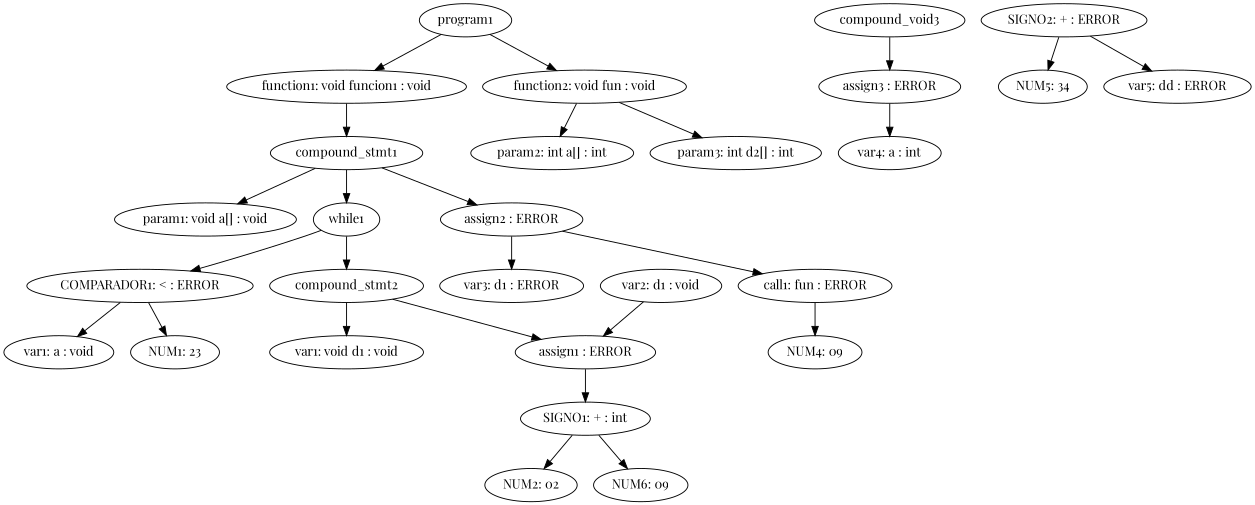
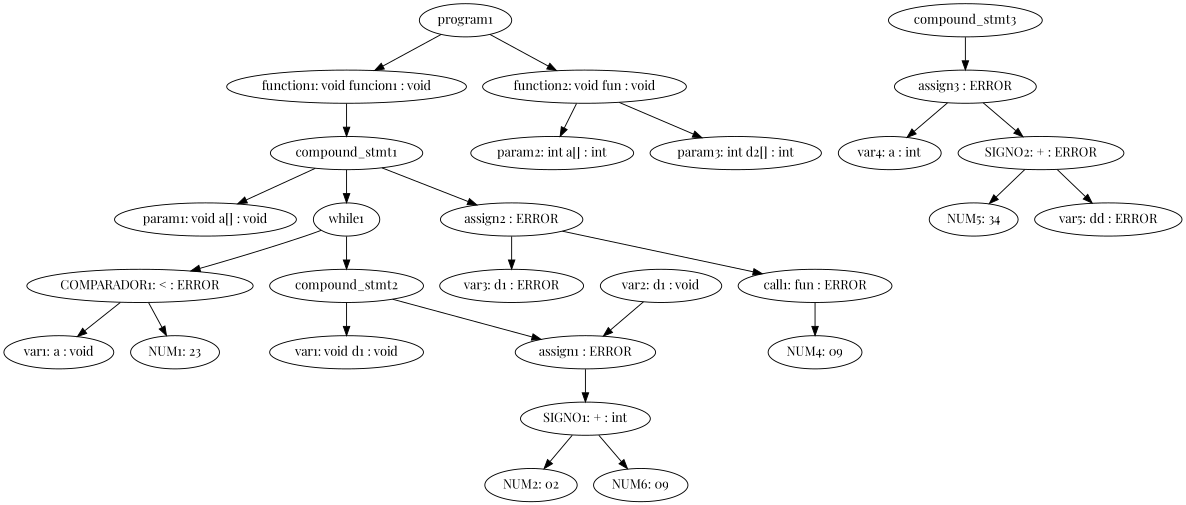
node "compound_void3": label "compound_void3" -> "compound_stmt3"
edge "assign3 : ERROR" -> "SIGNO2: + : ERROR": added
